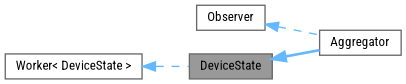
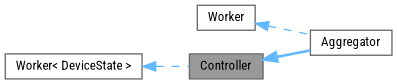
node "Observer": label "Observer" -> "Worker"
node "DeviceState": label "DeviceState" -> "Controller"
